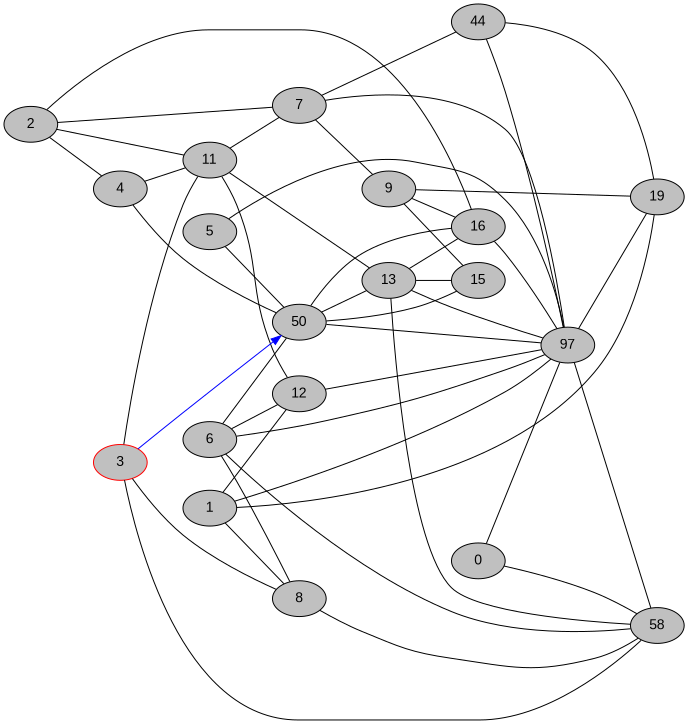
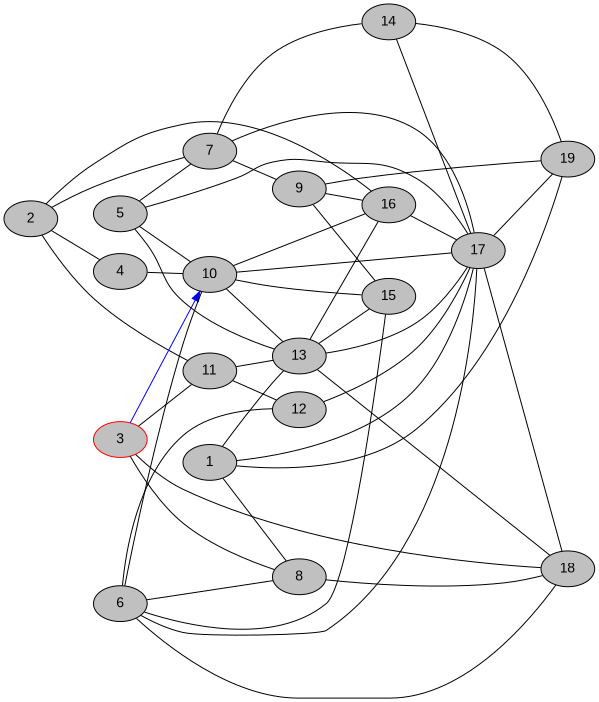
node "44": label "44" -> "14"
edge "7" -- "11": now "7" -- "5"
edge "11" -- "4": removed
edge "5" -- "13": added
node "50": label "50" -> "10"
node "97": label "97" -> "17"
edge "12" -- "1": now "13" -- "1"
edge "15" -- "6": added
node "0": removed
node "58": label "58" -> "18"
